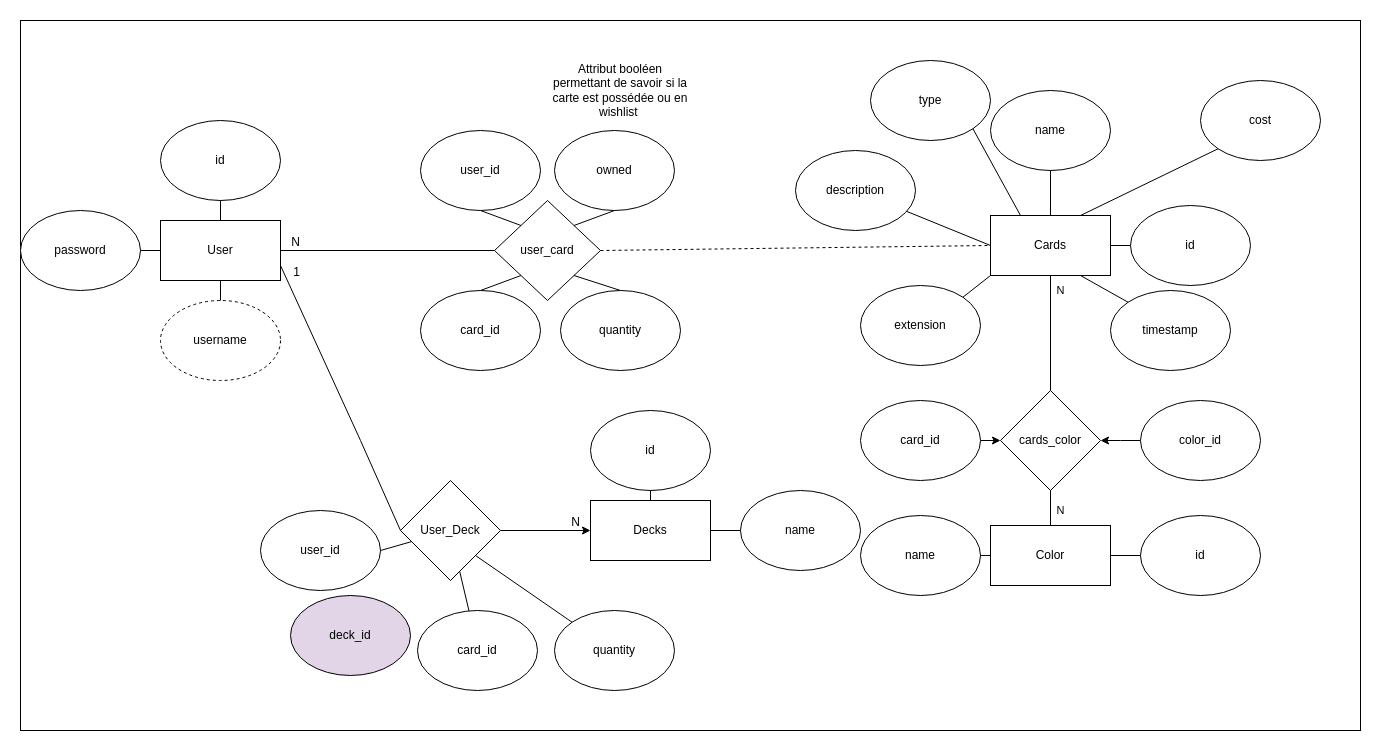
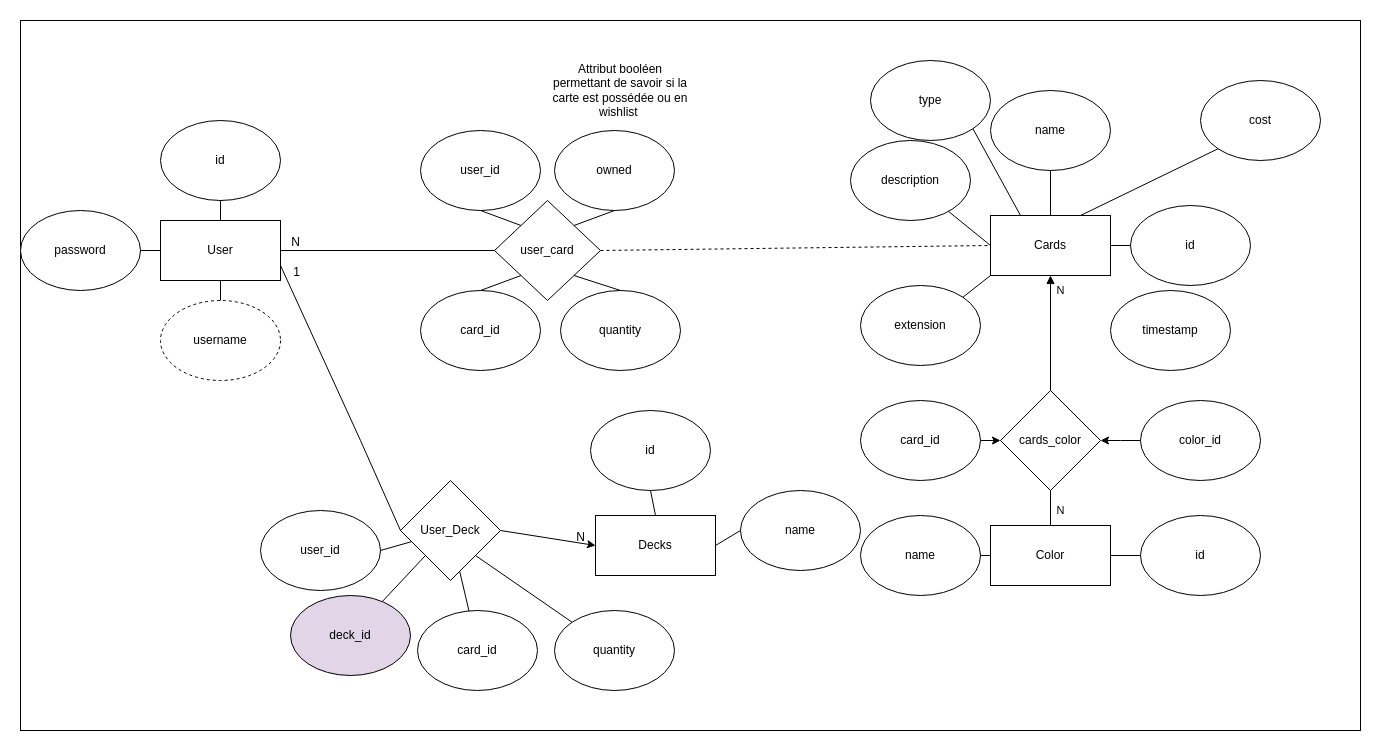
node "description": moved (856, 191) -> (911, 181)
edge "Cards" -- "cards_color": arrowhead none -> block
edge "Cards" -- "timestamp": removed
node "Decks": moved (651, 531) -> (656, 546)
edge "User_Deck" -- "deck_id": added
